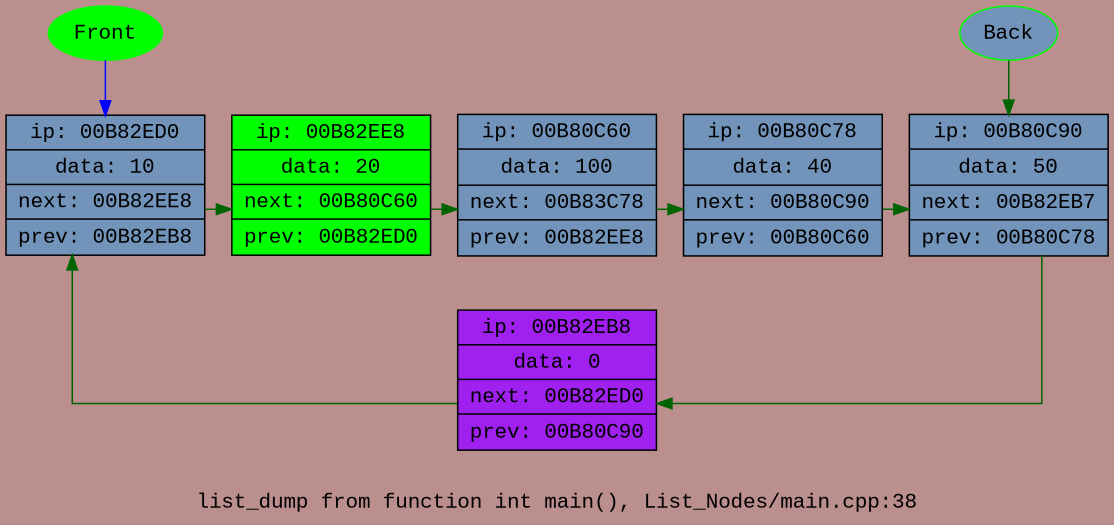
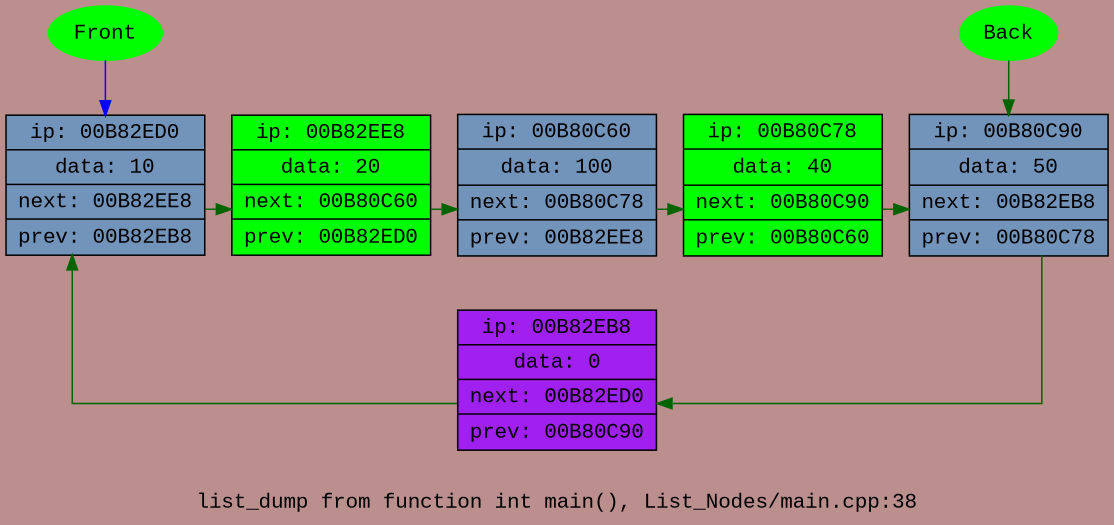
node "Back": fillcolor #7293ba -> green
node "ip: 00B80C78": fillcolor #7293ba -> green
node "ip: 00B80C60": text "next: 00B83C78" -> "next: 00B80C78"
node "ip: 00B80C90": text "next: 00B82EB7" -> "next: 00B82EB8"
